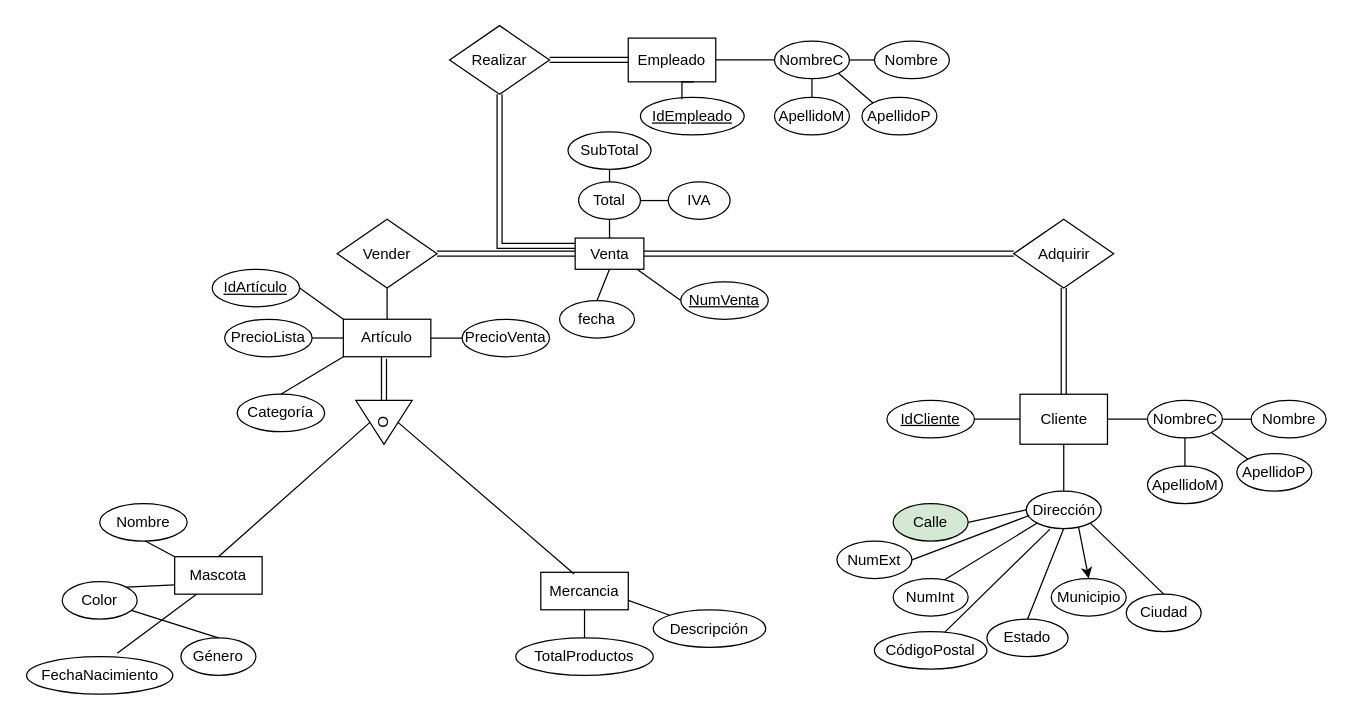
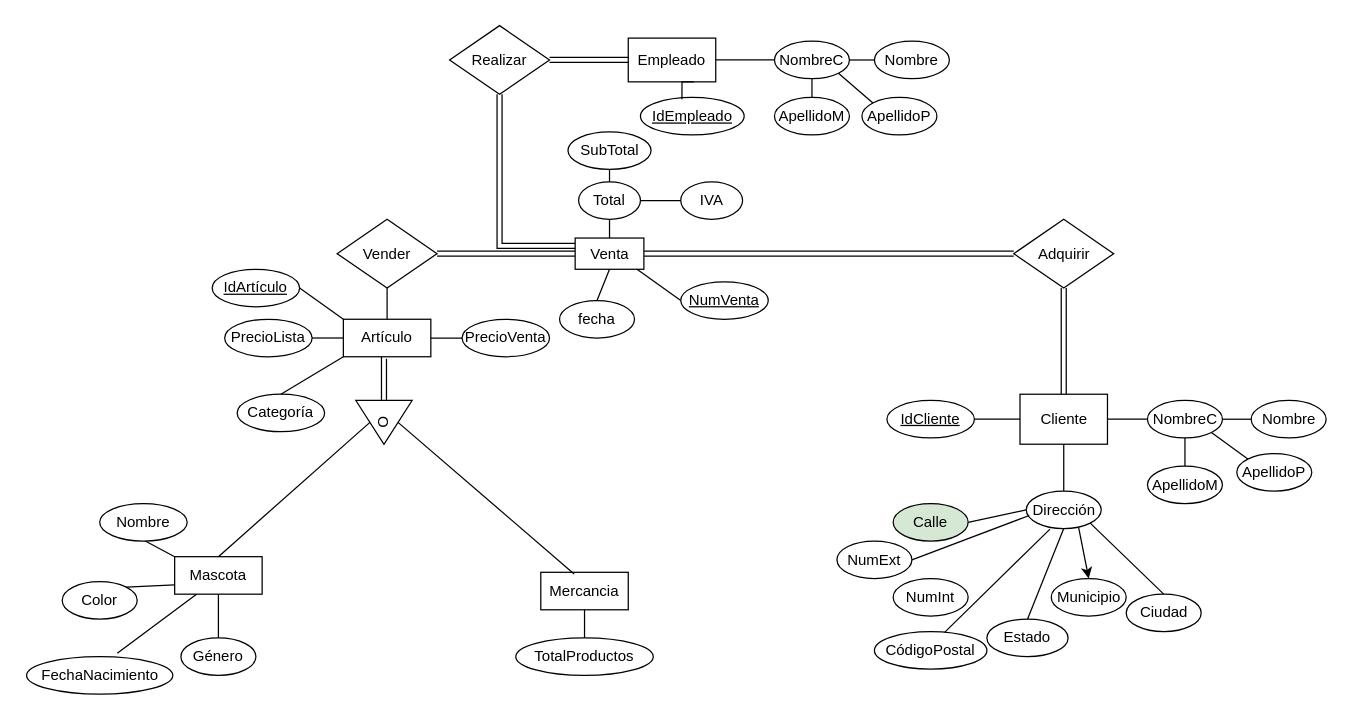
node "IVA": moved (699, 201) -> (712, 201)
edge "Dirección" -- "NumInt": removed
edge "Mercancia" -- "Descripción": removed
edge "Color" -- "Género": now "Mascota" -- "Género"
node "Descripción": removed
